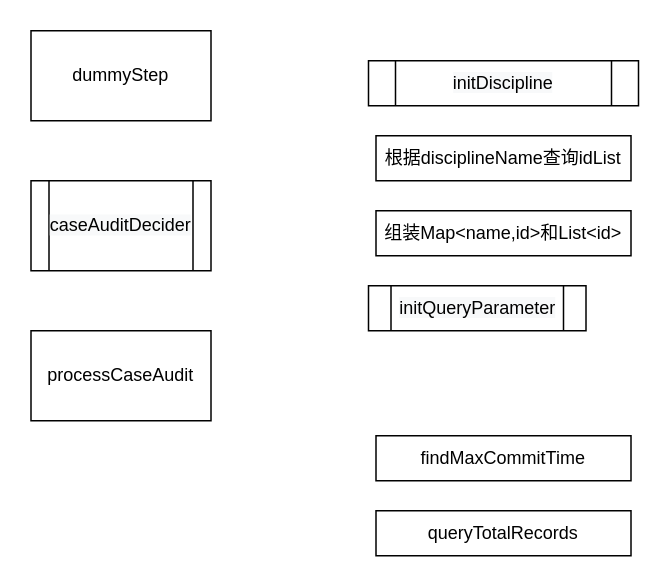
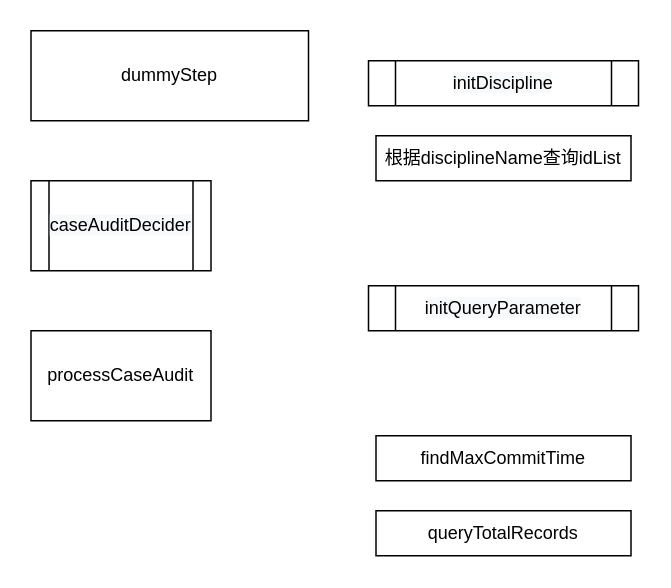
node "dummyStep": size 180x90 -> 278x90
node "组装Map<name,id>和List<id>": removed
node "initQueryParameter": size 218x45 -> 270x45
